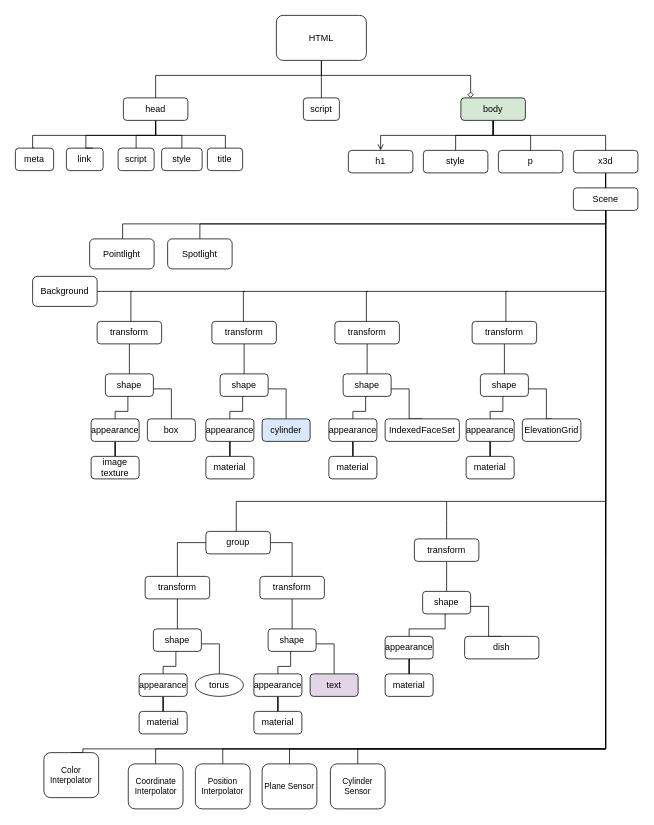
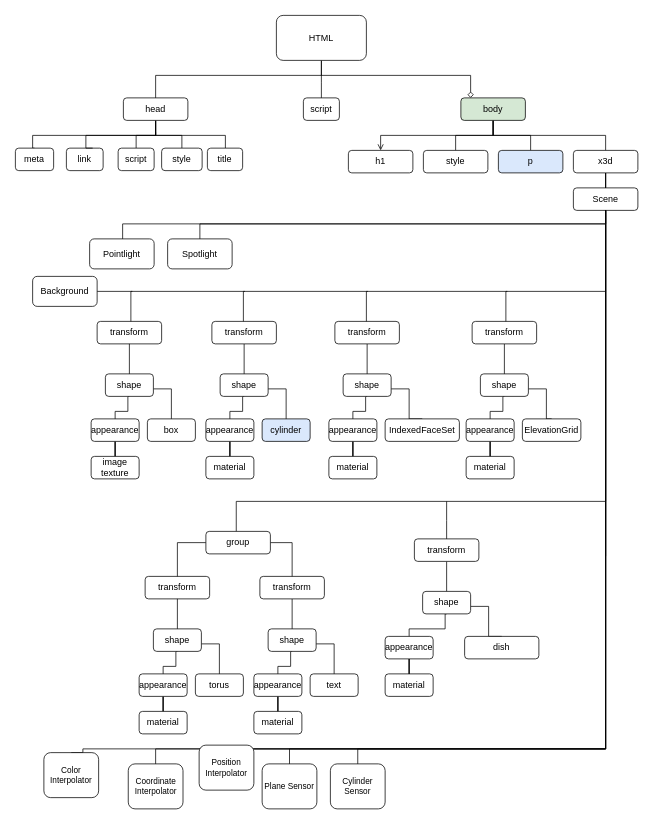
node "p": fillcolor #ffffff -> #dae8fc
node "torus": shape ellipse -> rounded rectangle
node "text": fillcolor #e1d5e7 -> #ffffff
node "Position Interpolator": moved (223, 786) -> (227, 768)
